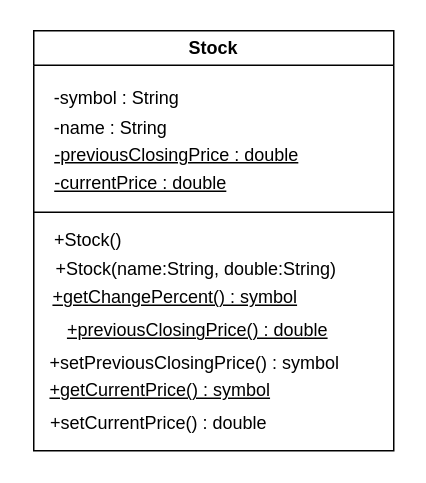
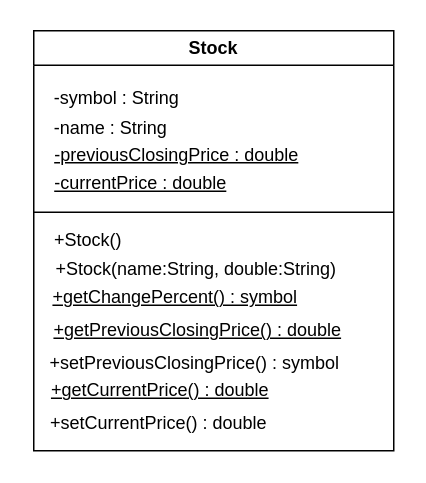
node "+previousClosingPrice() : double": label "+previousClosingPrice() : double" -> "+getPreviousClosingPrice() : double"
node "+getCurrentPrice() : symbol": label "+getCurrentPrice() : symbol" -> "+getCurrentPrice() : double"
